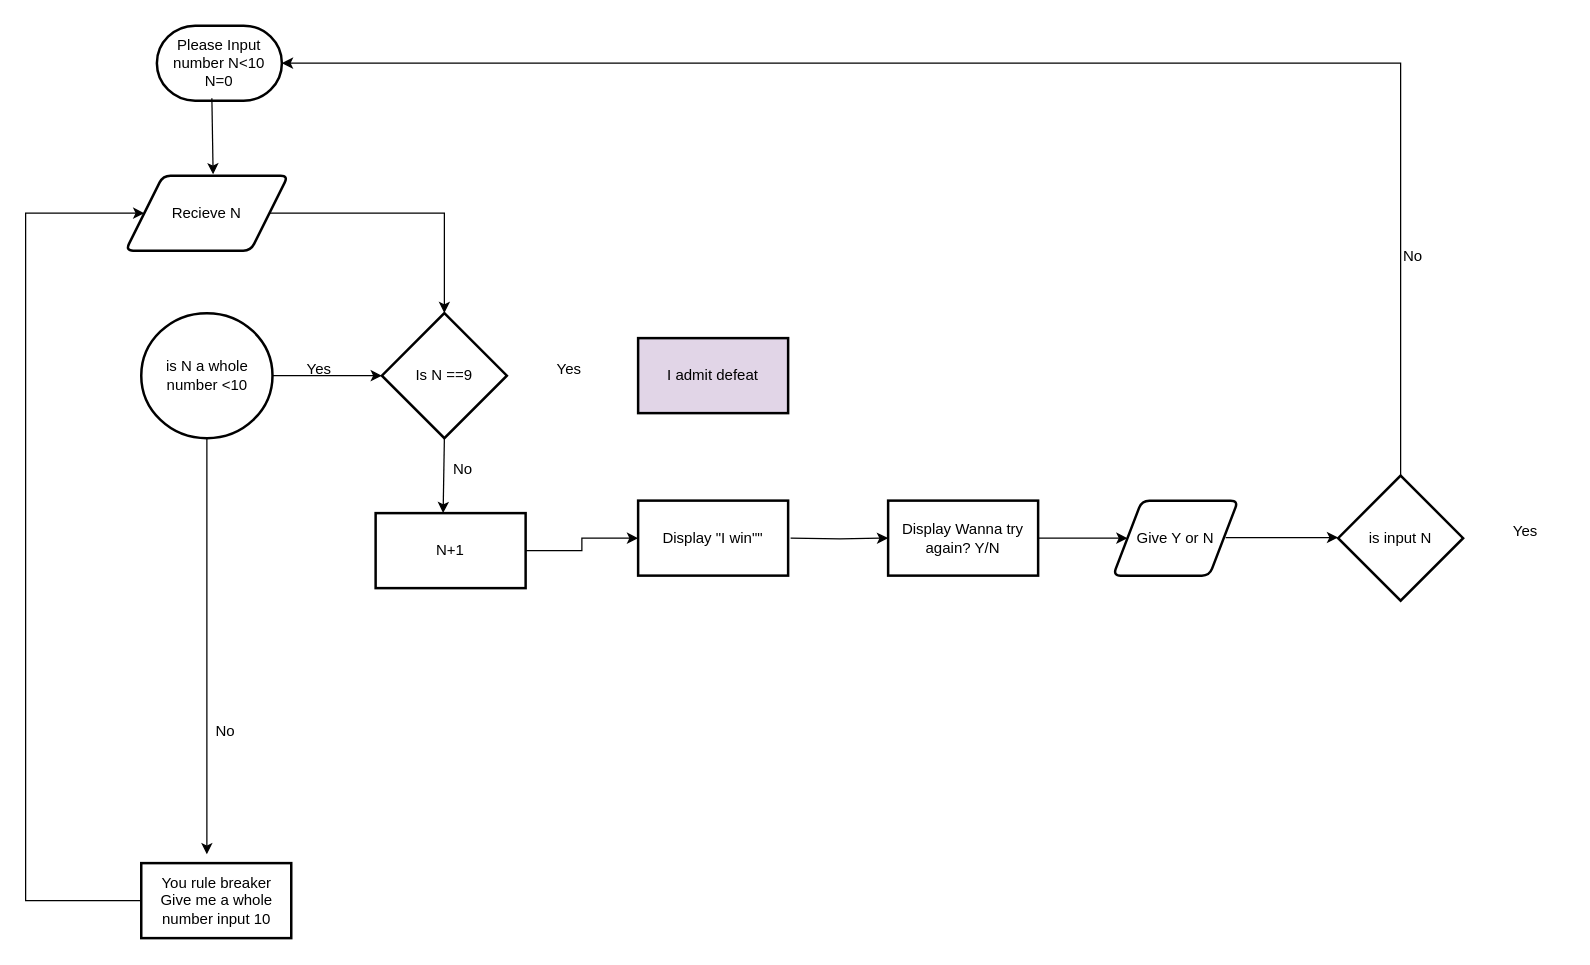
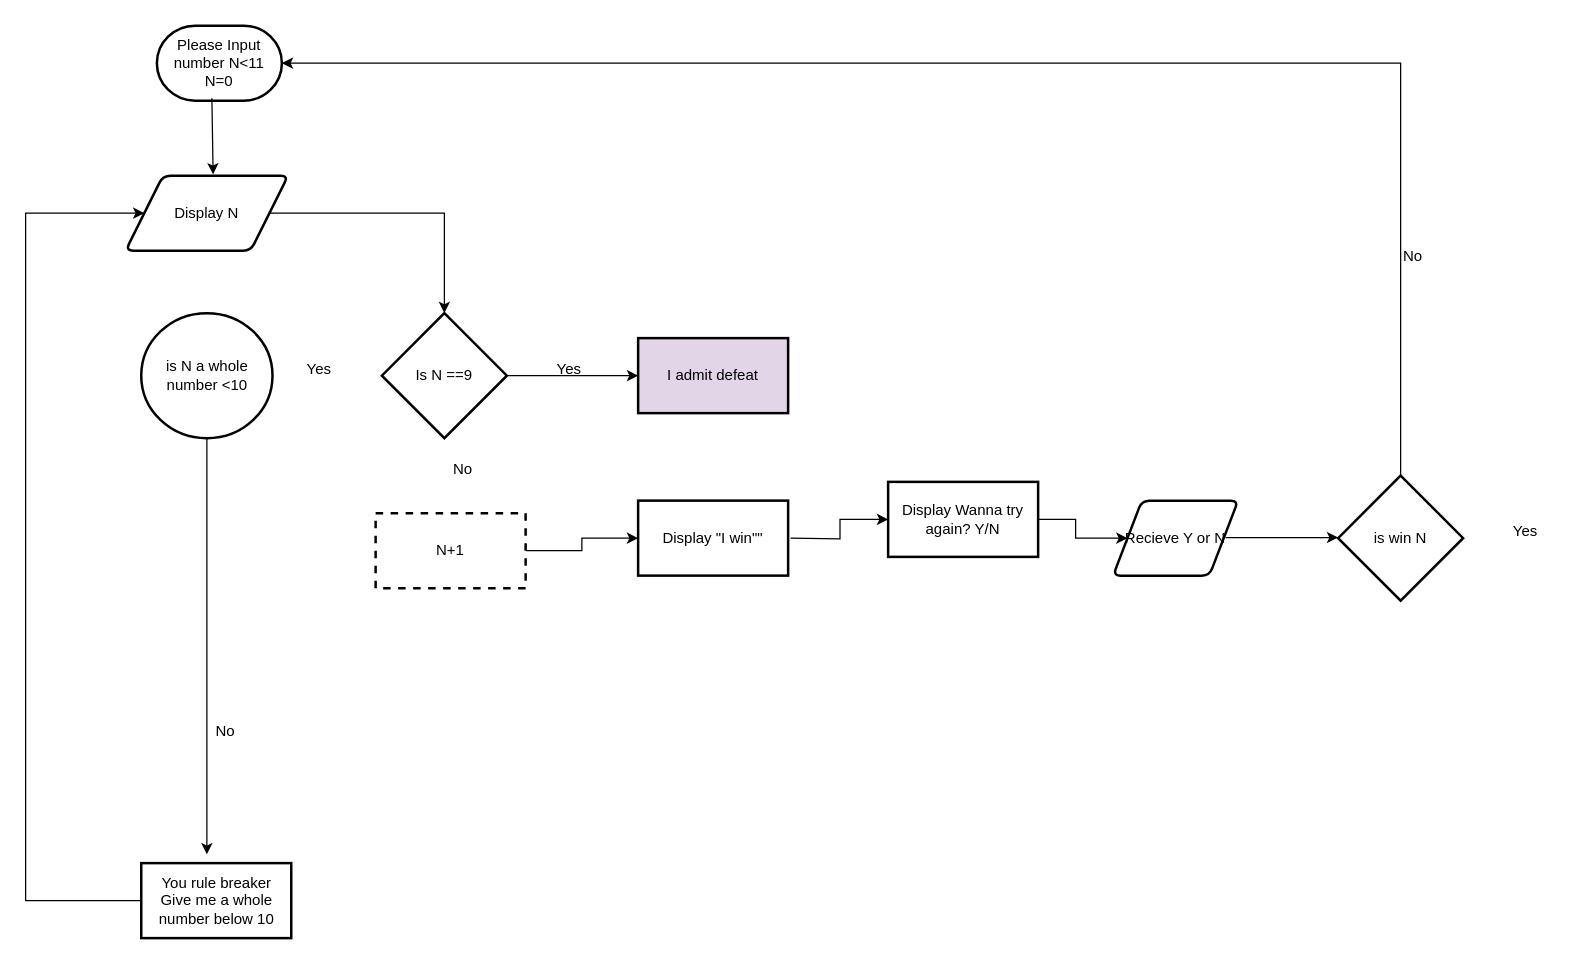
node "Please Input number N<10 N=0": label "Please Input number N<10 N=0" -> "Please Input number N<11 N=0"
node "Recieve N": label "Recieve N" -> "Display N"
edge "is N a whole number <10" -> "Is N ==9": removed
edge "Is N ==9" -> "I admit defeat": added
edge "Is N ==9" -> "N+1": removed
node "Display Wanna try again? Y/N": moved (963, 538) -> (963, 519)
node "Give Y or N": label "Give Y or N" -> "Recieve Y or N"
node "is input N": label "is input N" -> "is win N"
node "N+1": style solid -> dashed
node "You rule breaker Give me a whole number input 10": label "You rule breaker Give me a whole number input 10" -> "You rule breaker Give me a whole number below 10"
